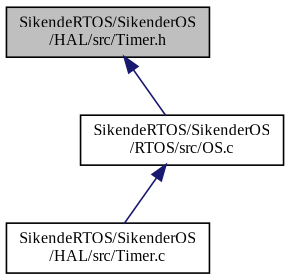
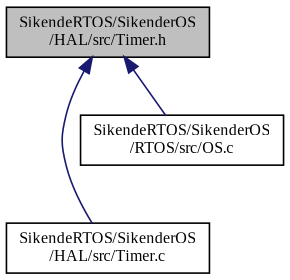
edge "SikendeRTOS/SikenderOS /HAL/src/Timer.c" -> "SikendeRTOS/SikenderOS /RTOS/src/OS.c": now "SikendeRTOS/SikenderOS /HAL/src/Timer.c" -> "SikendeRTOS/SikenderOS /HAL/src/Timer.h"
